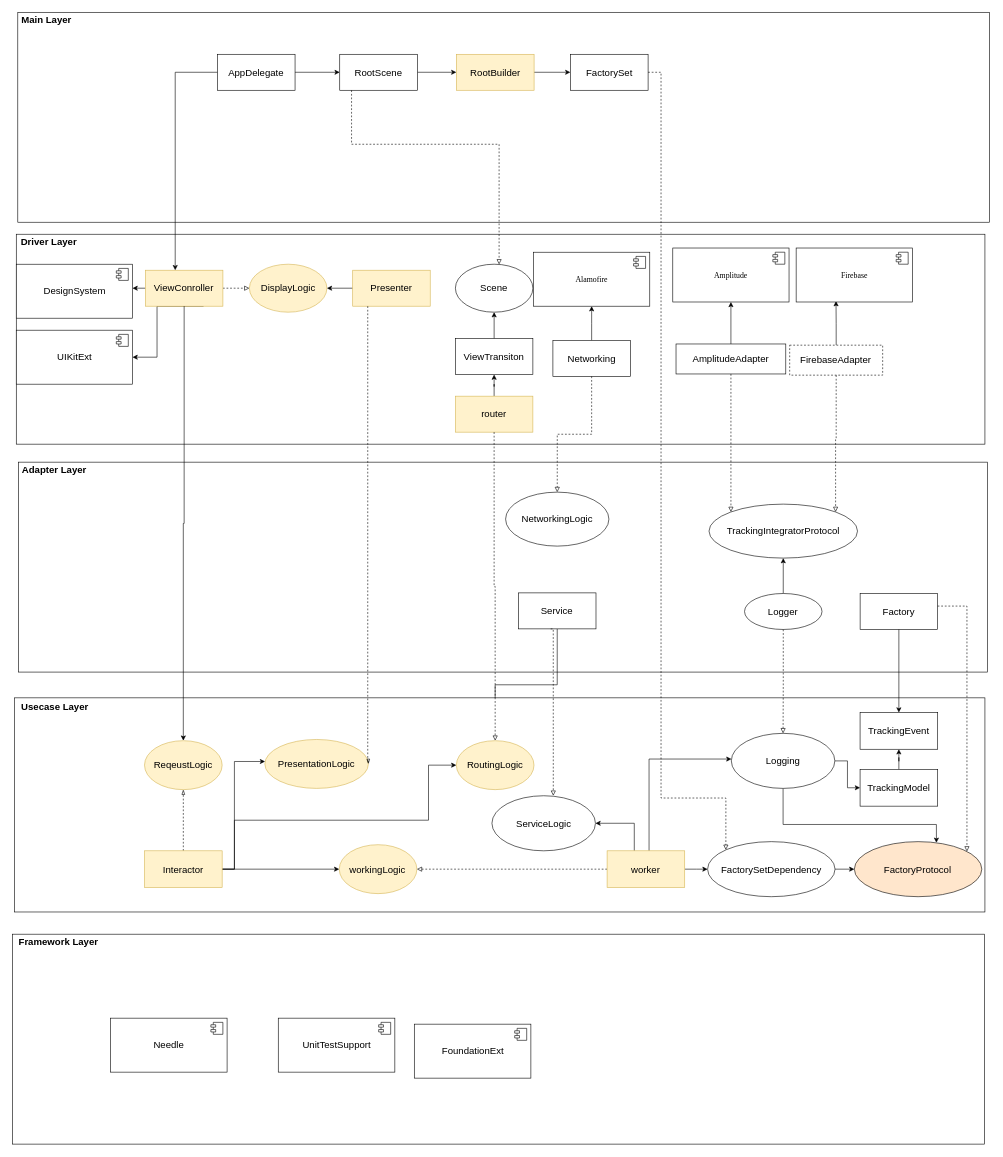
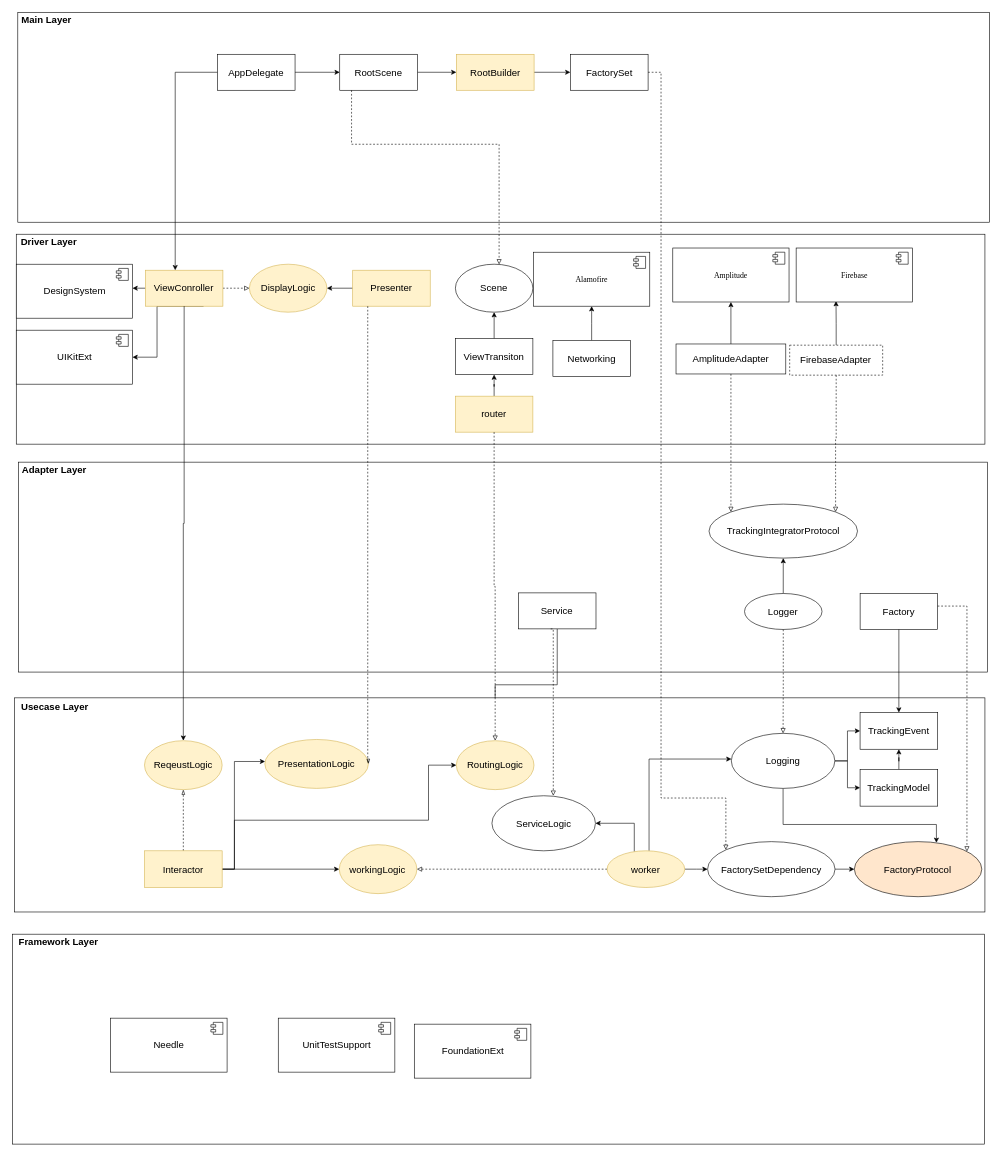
edge "Networking" -> "NetworkingLogic": removed
node "NetworkingLogic": removed
edge "Logging" -> "TrackingEvent": added
node "worker": shape rectangle -> ellipse
